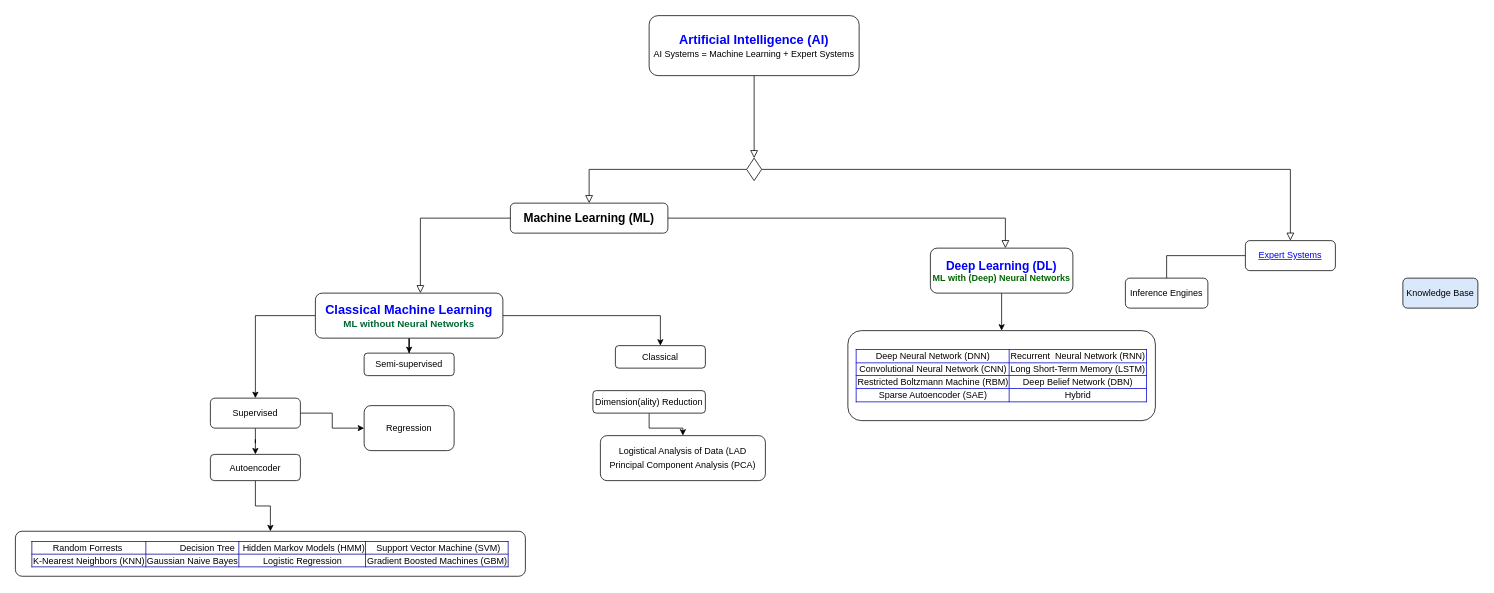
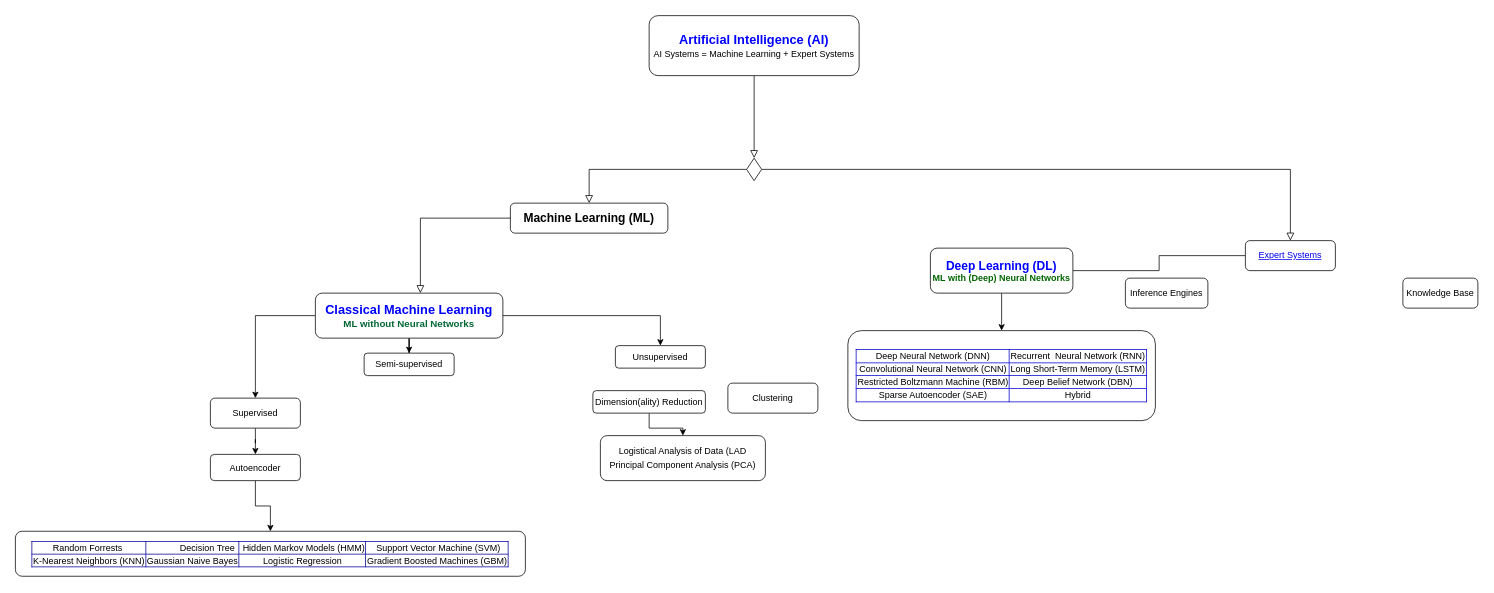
edge "Machine Learning (ML)" -> "Deep Learning (DL) ML with (Deep) Neural Networks": removed
edge "Expert Systems" -- "Inference Engines": now "Expert Systems" -- "Deep Learning (DL) ML with (Deep) Neural Networks"
node "Knowledge Base": fillcolor #dae8fc -> #ffffff
node "Classical": label "Classical" -> "Unsupervised"
node "Clustering": added
edge "Supervised" -> "Regression": removed
node "Regression": removed
